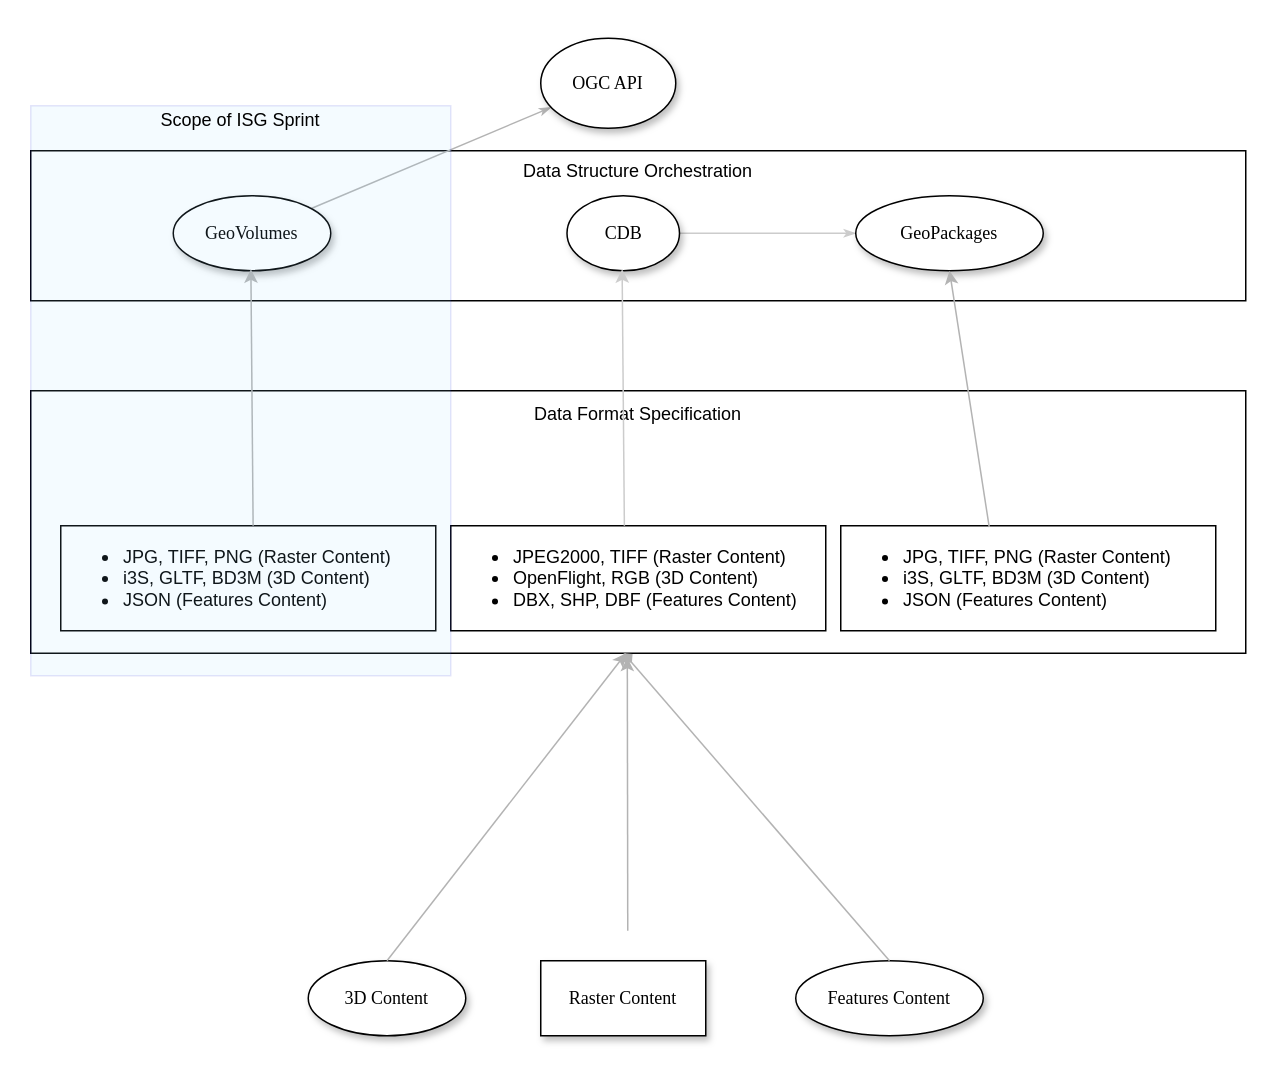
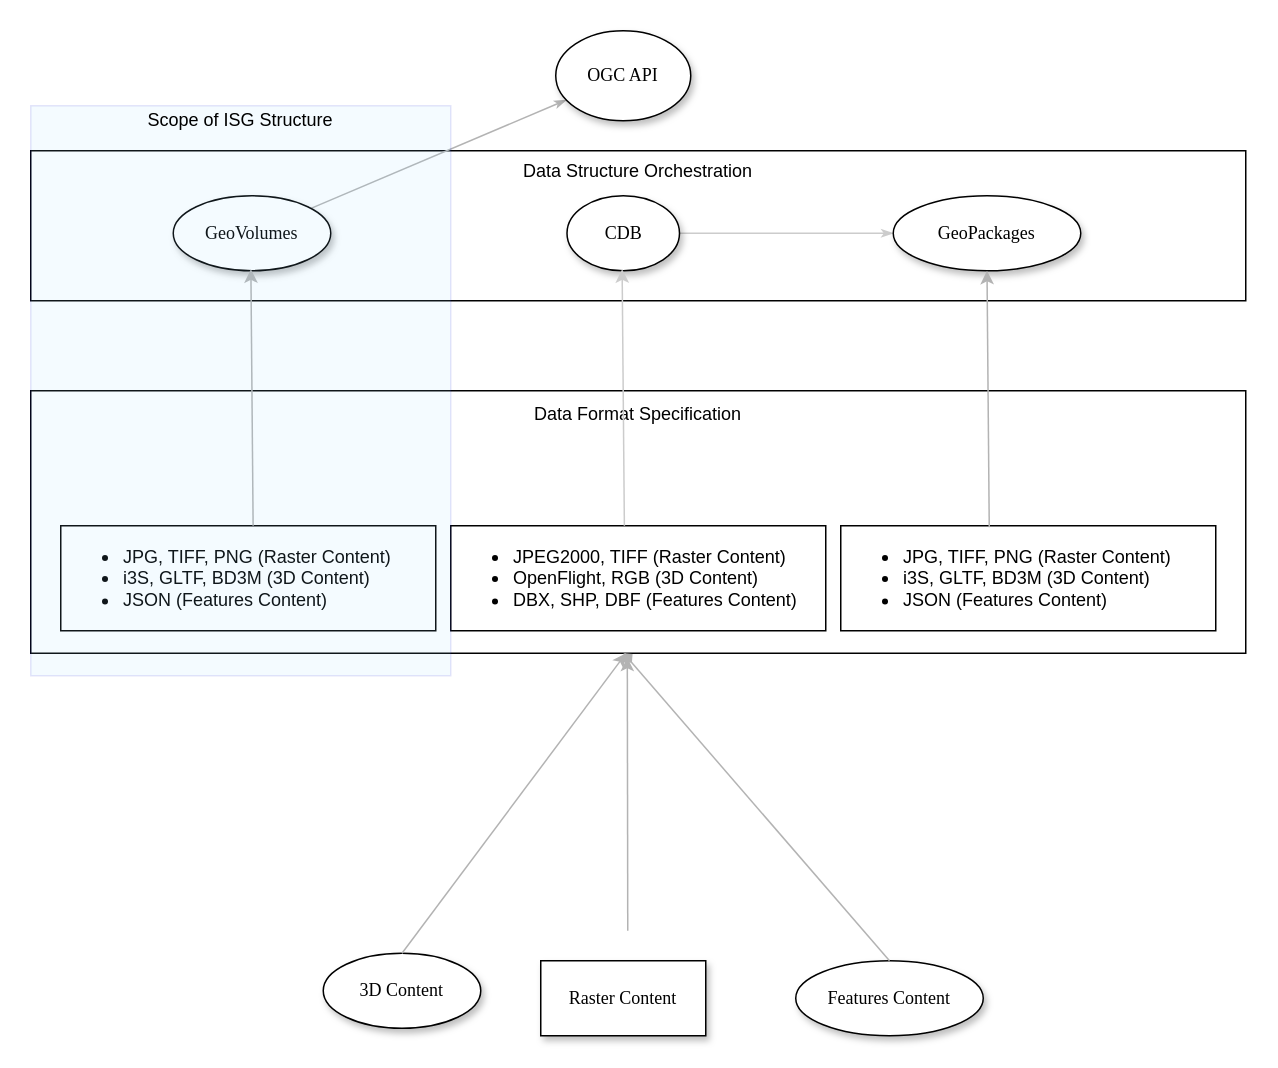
node "OGC API": moved (608, 83) -> (623, 76)
node "GeoPackages": moved (950, 233) -> (987, 233)
node "Scope of ISG Sprint": label "Scope of ISG Sprint" -> "Scope of ISG Structure"
node "3D Content": moved (387, 998) -> (402, 991)
